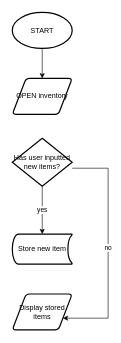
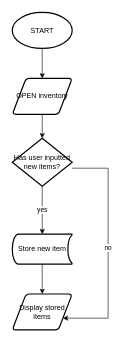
edge "OPEN inventory" -> "Has user inputted new items?": added
edge "Store new item" -> "Display stored items": added
